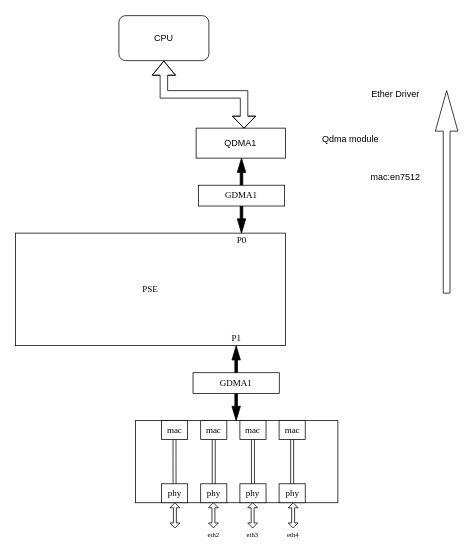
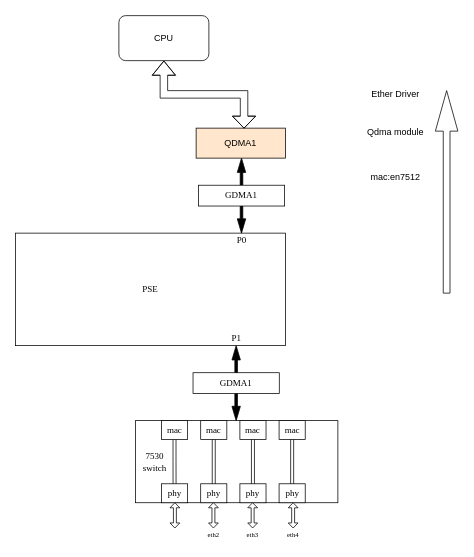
node "Qdma module": moved (351, 139) -> (396, 132)
node "QDMA1": fillcolor #ffffff -> #ffe6cc
node "7530 switch": added
